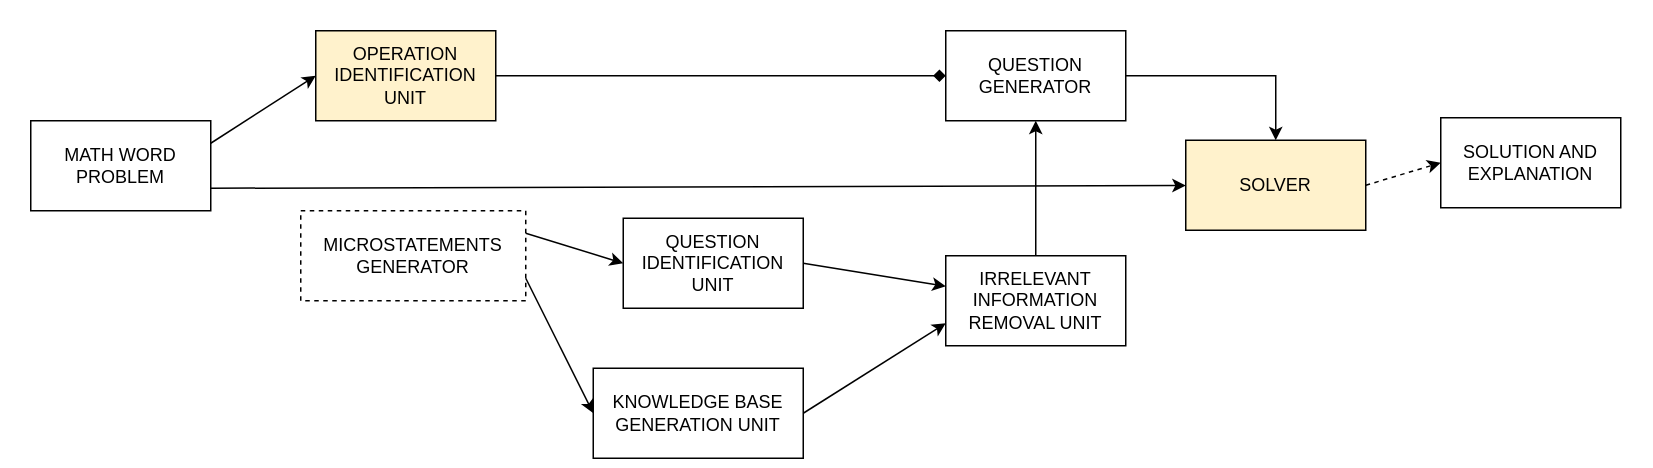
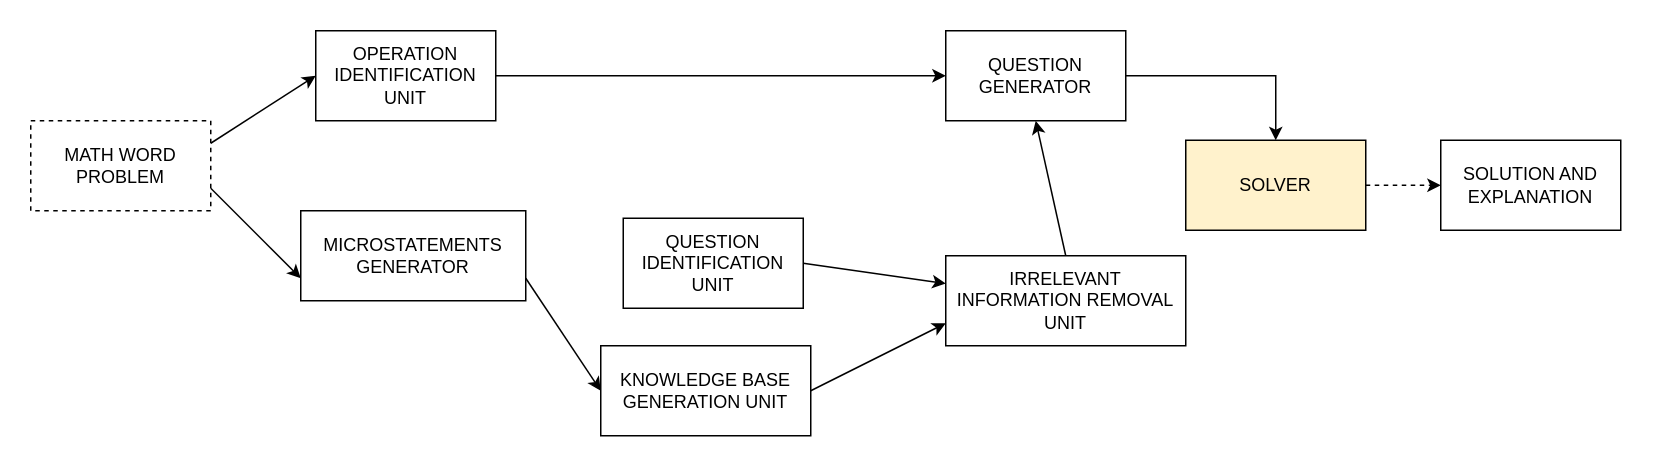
node "OPERATION IDENTIFICATION UNIT": fillcolor #fff2cc -> #ffffff
edge "OPERATION IDENTIFICATION UNIT" -> "QUESTION GENERATOR": arrowhead diamond -> classic
node "SOLUTION AND EXPLANATION": moved (1531, 163) -> (1531, 185)
node "MATH WORD PROBLEM": style solid -> dashed
edge "MATH WORD PROBLEM" -> "SOLVER": now "MATH WORD PROBLEM" -> "MICROSTATEMENTS GENERATOR"
edge "MICROSTATEMENTS GENERATOR" -> "QUESTION IDENTIFICATION UNIT": removed
node "MICROSTATEMENTS GENERATOR": style dashed -> solid
node "IRRELEVANT INFORMATION REMOVAL UNIT": size 180x90 -> 240x90
node "KNOWLEDGE BASE GENERATION UNIT": moved (698, 413) -> (706, 391)
